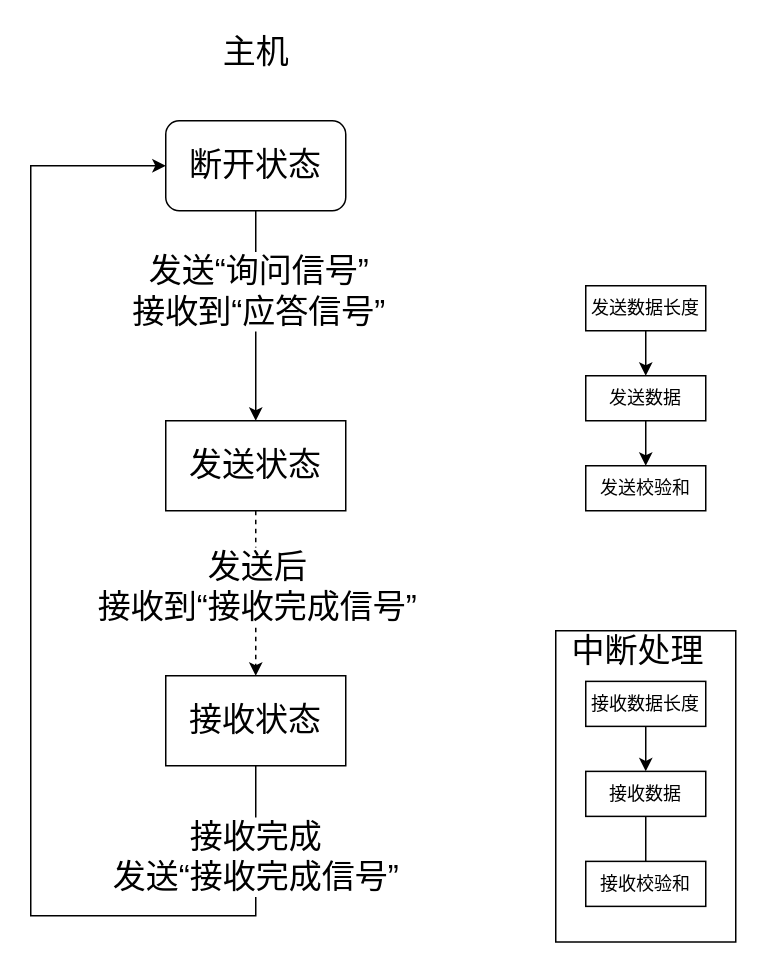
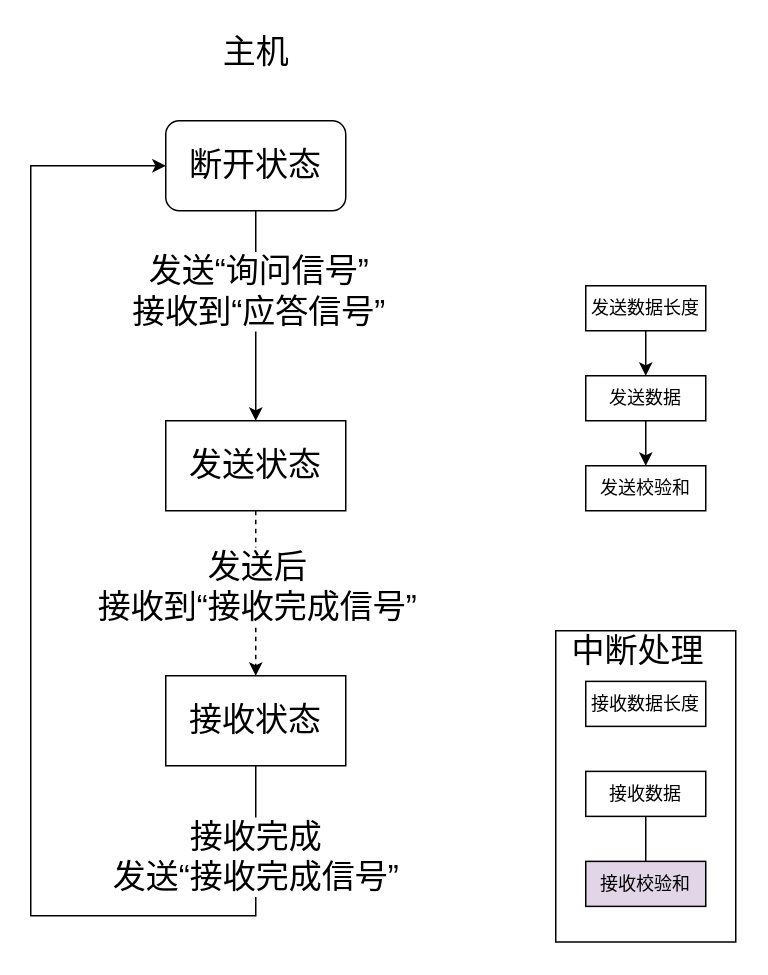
edge "接收数据长度" -> "接收数据": removed
node "接收校验和": fillcolor #ffffff -> #e1d5e7
